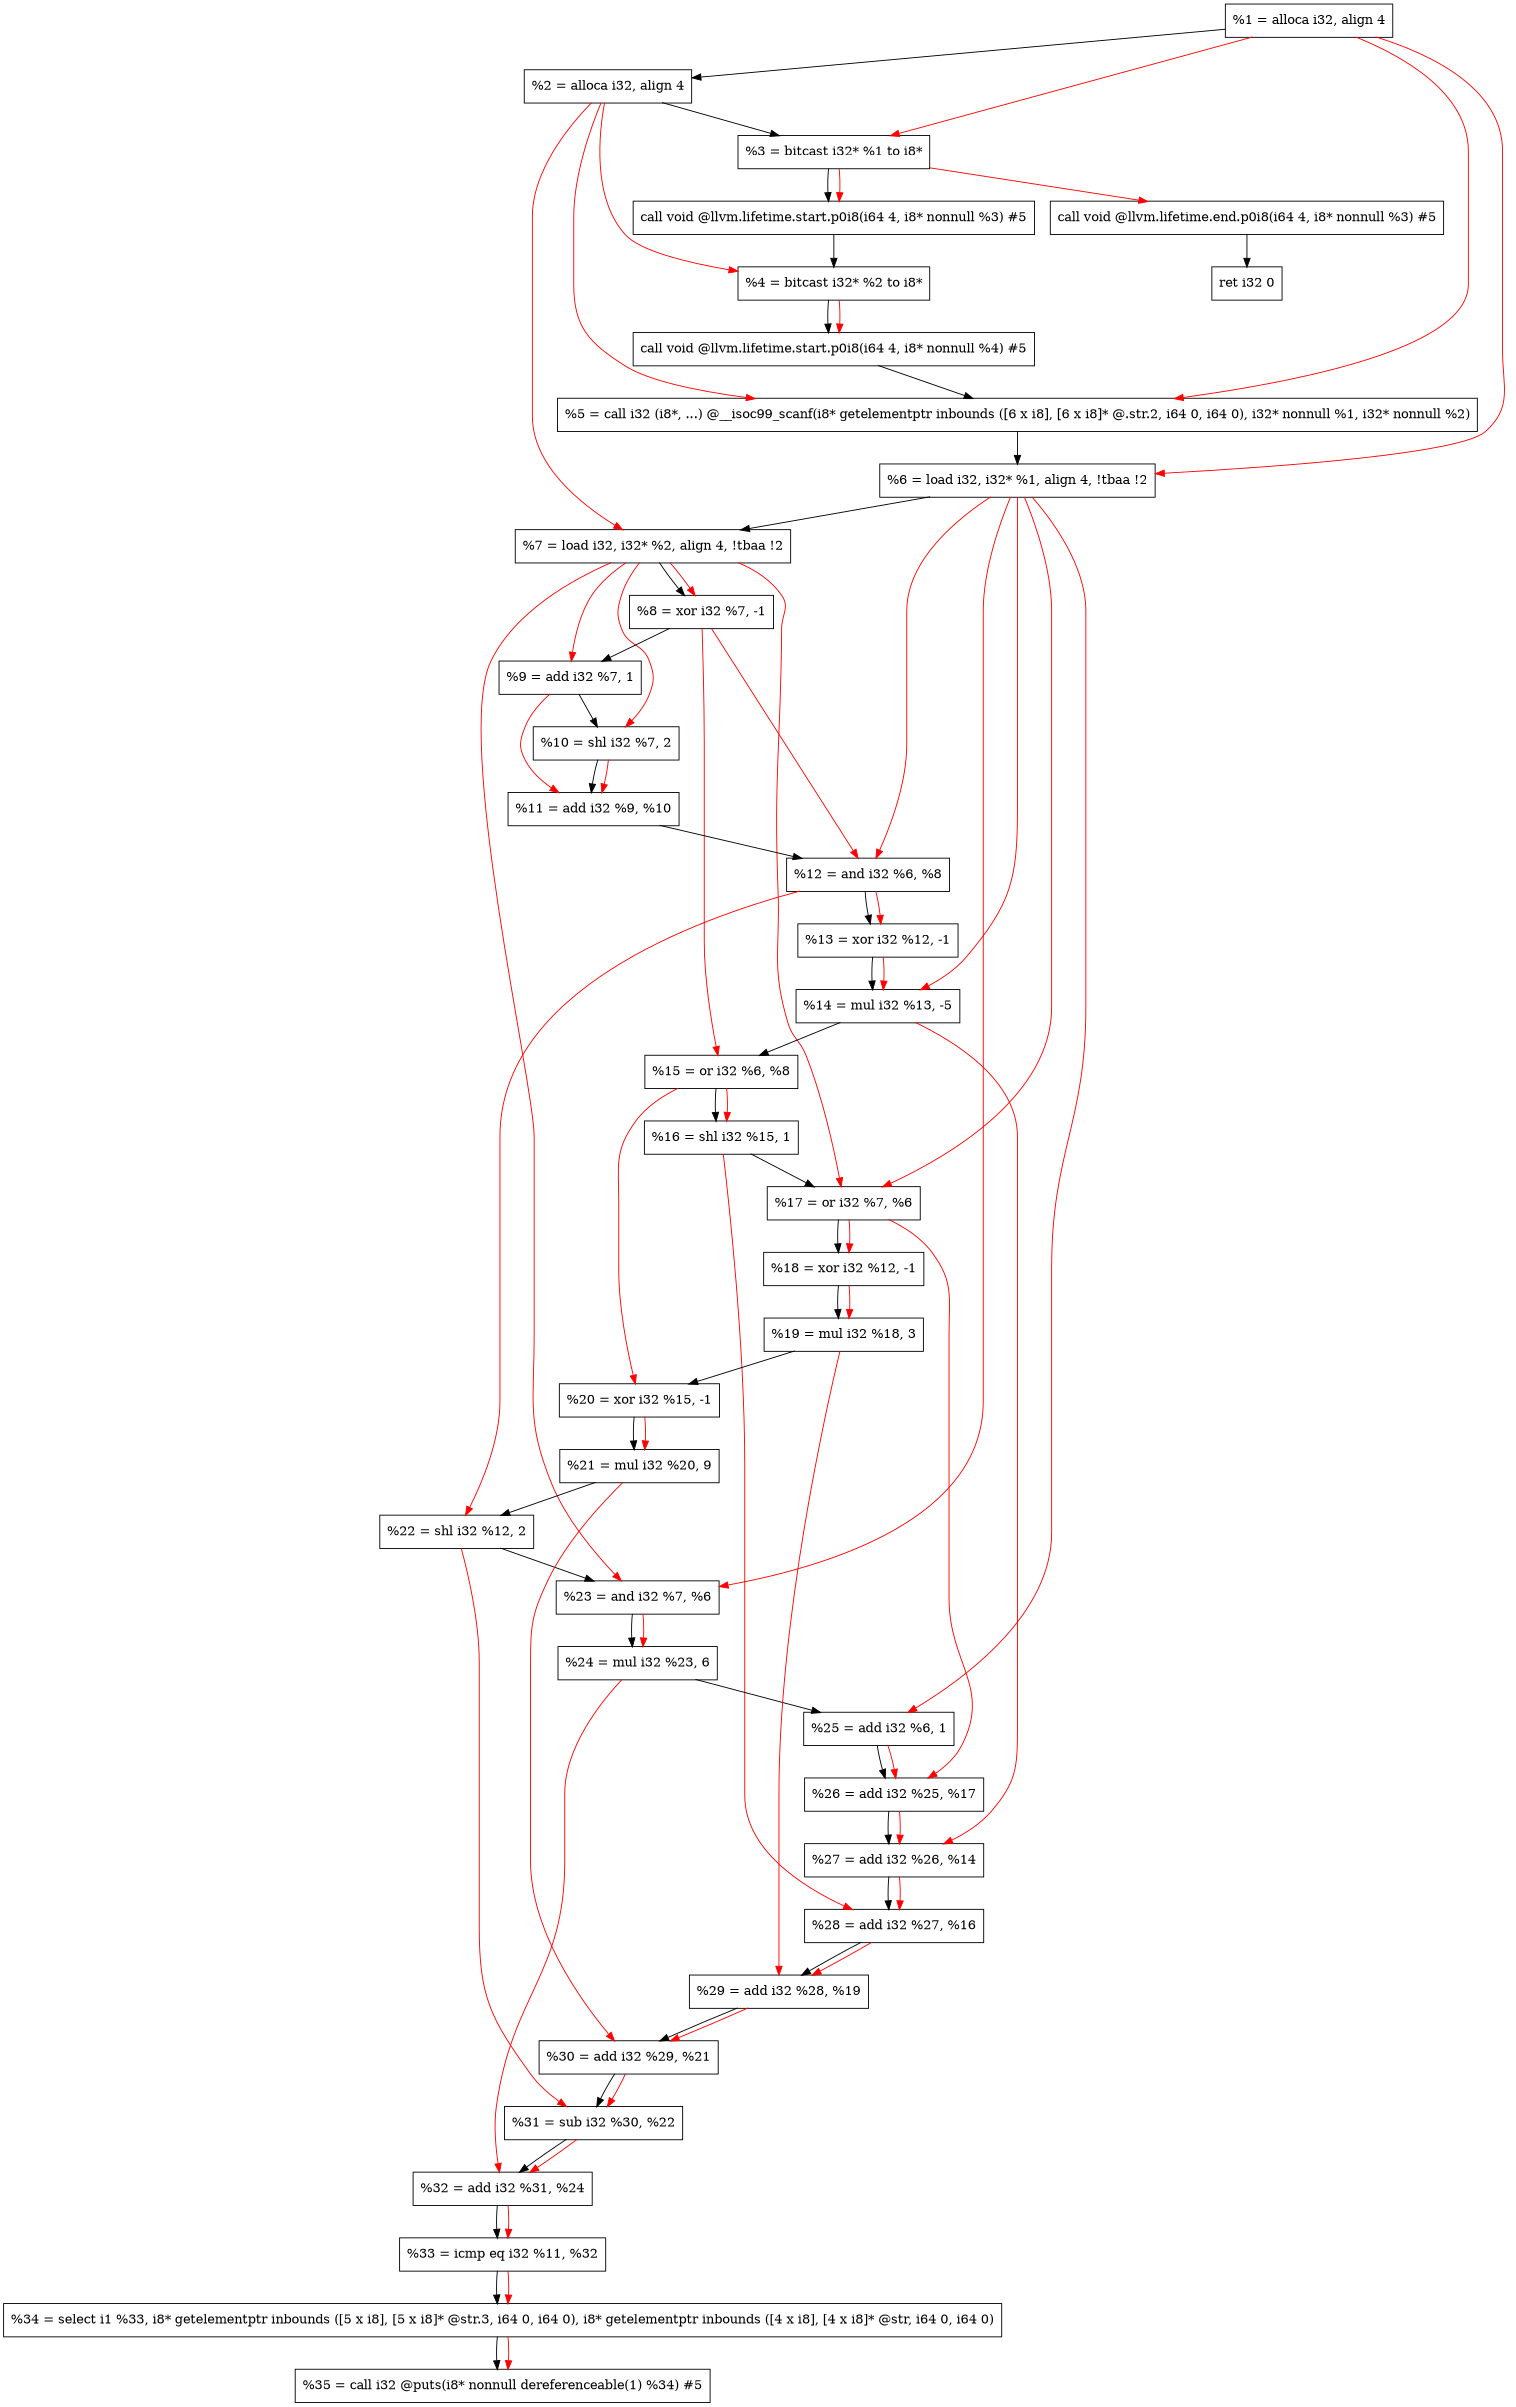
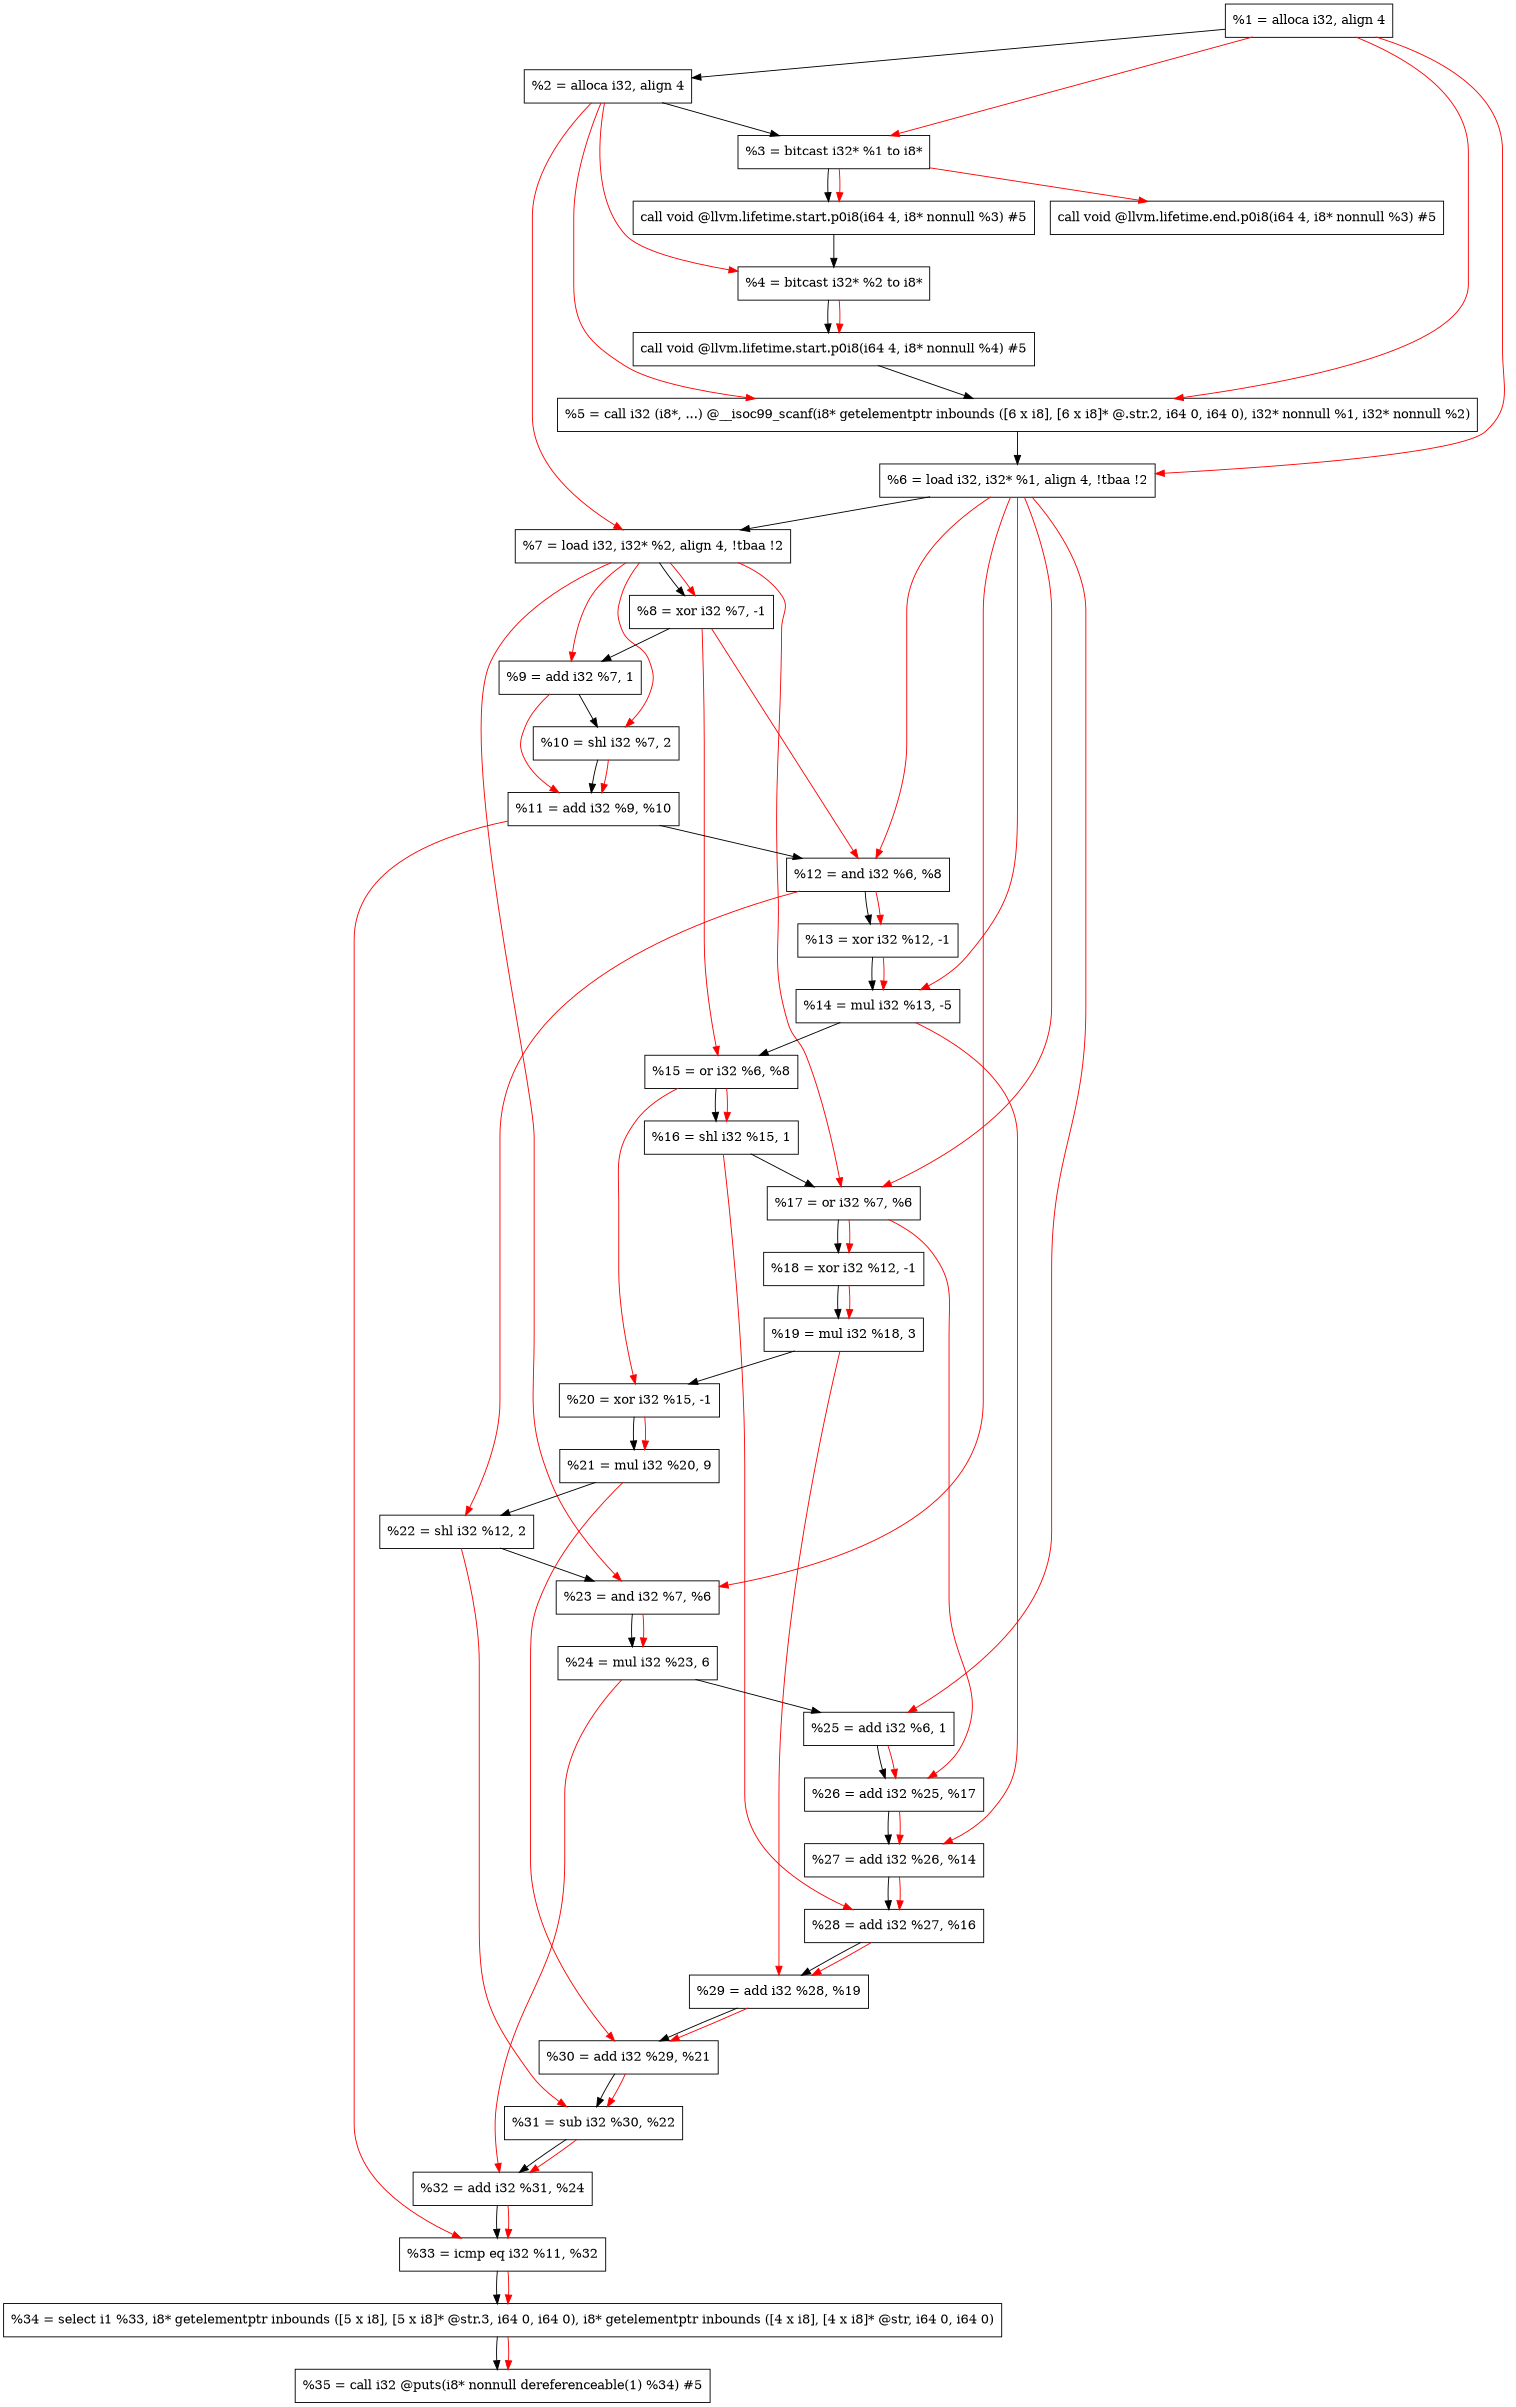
node "ret i32 0": removed
edge "%11 = add i32 %9, %10" -> "%33 = icmp eq i32 %11, %32": added
